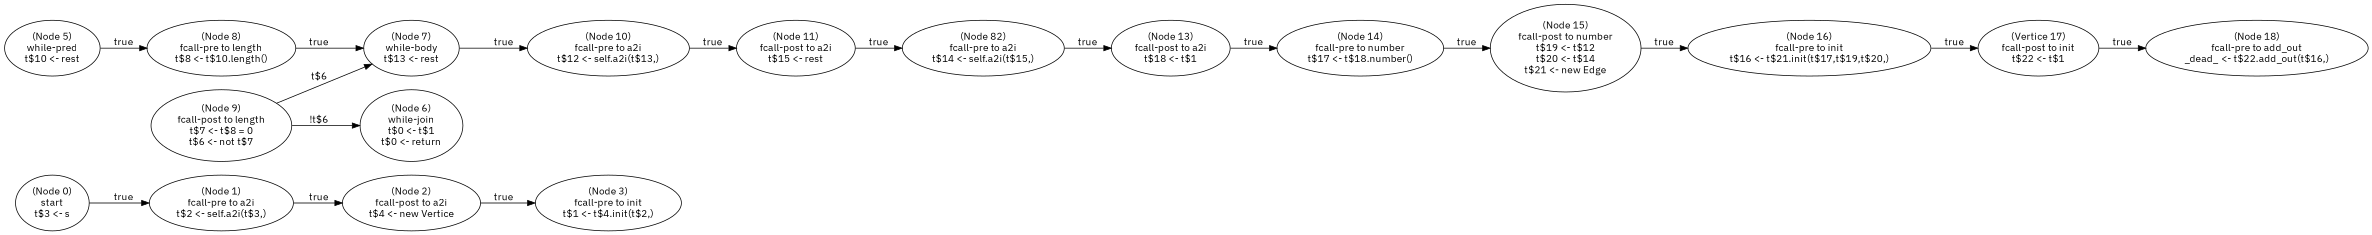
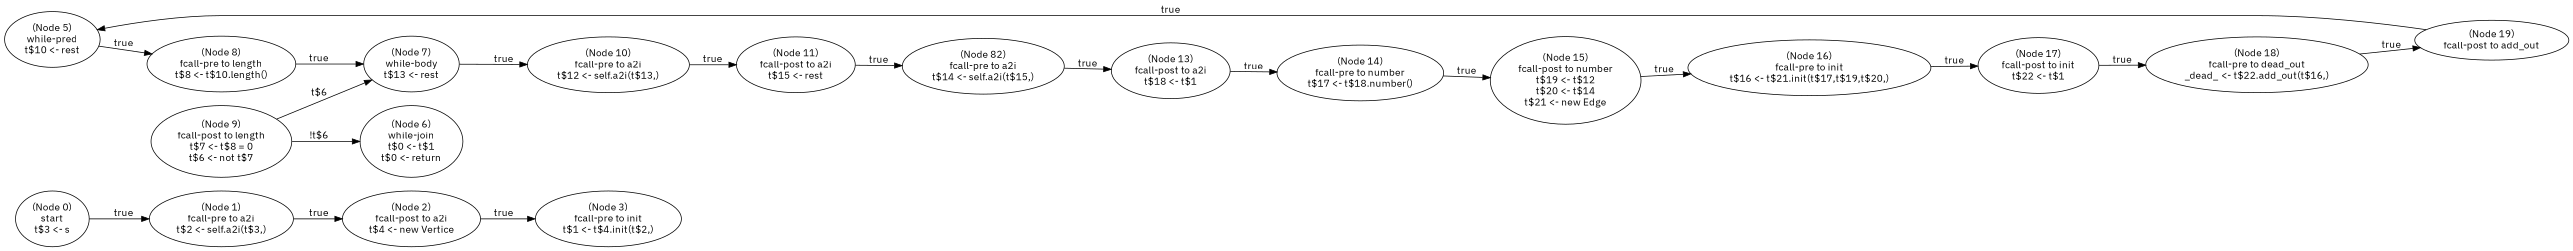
node "(Node 19) fcall-post to add_out": added
node "(Vertice 17) fcall-post to init t$22 <- t$1": label "(Vertice 17) fcall-post to init t$22 <- t$1" -> "(Node 17) fcall-post to init t$22 <- t$1"
node "(Node 18) fcall-pre to add_out _dead_ <- t$22.add_out(t$16,)": label "(Node 18) fcall-pre to add_out _dead_ <- t$22.add_out(t$16,)" -> "(Node 18) fcall-pre to dead_out _dead_ <- t$22.add_out(t$16,)"
